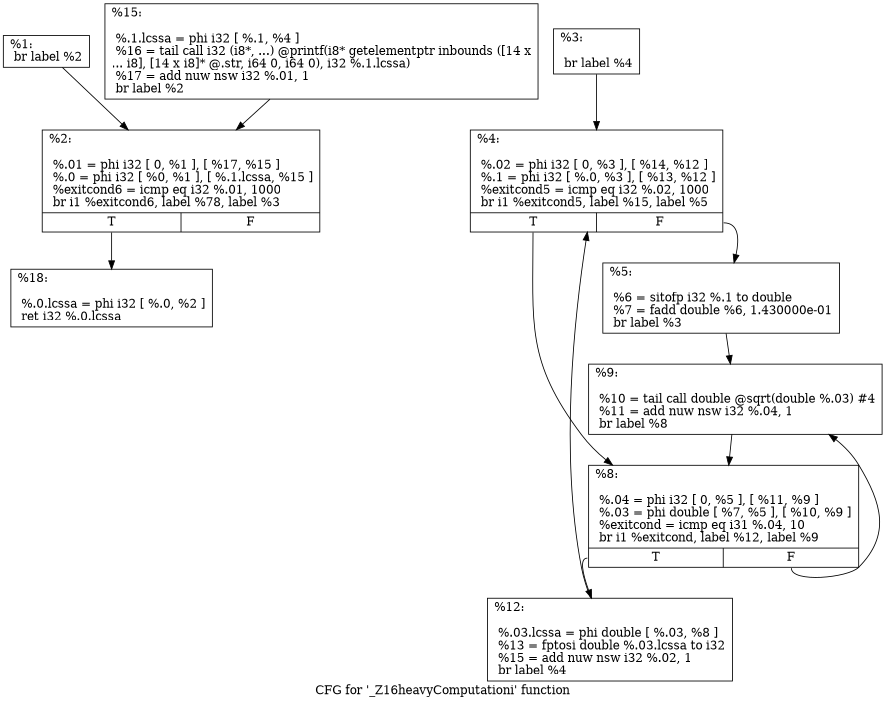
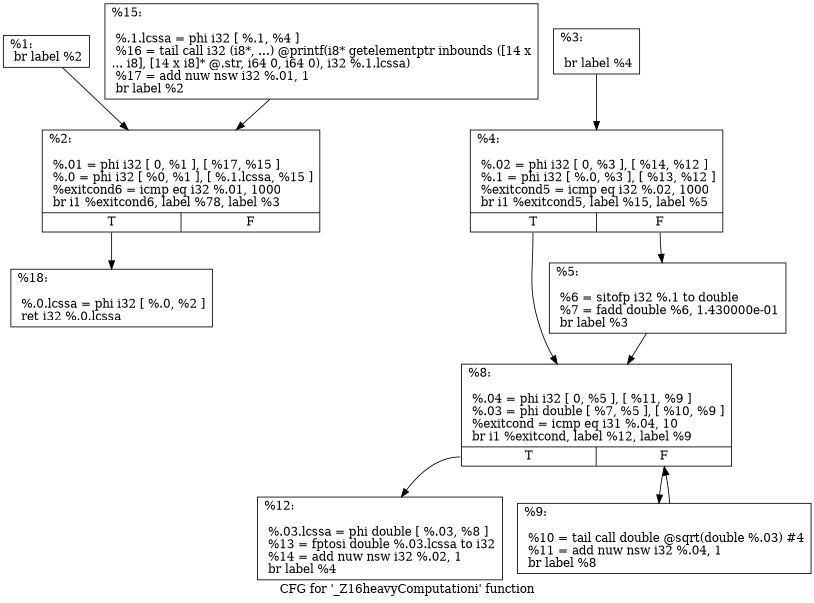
edge "%5:" -> "%9:": now "%5:" -> "%8:"
edge "%12:" -> "%4:": removed
node "%12:": text "%15 = add nuw nsw i32 %.02, 1" -> "%14 = add nuw nsw i32 %.02, 1"
